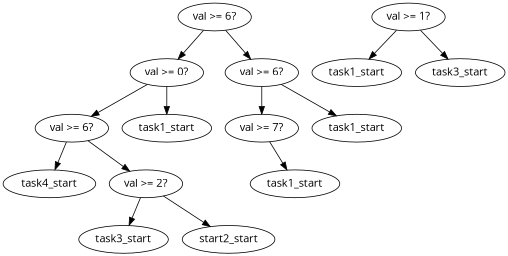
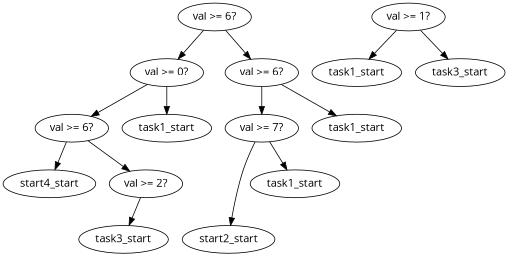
node "task4_start": label "task4_start" -> "start4_start"
edge "val >= 2?" -> "start2_start": now "val >= 7?" -> "start2_start"
